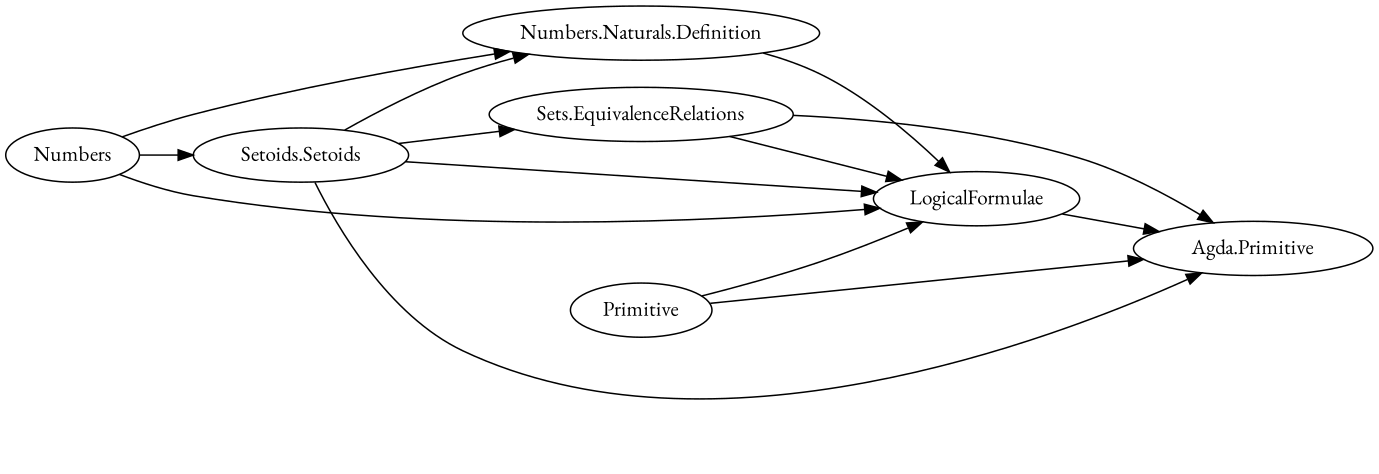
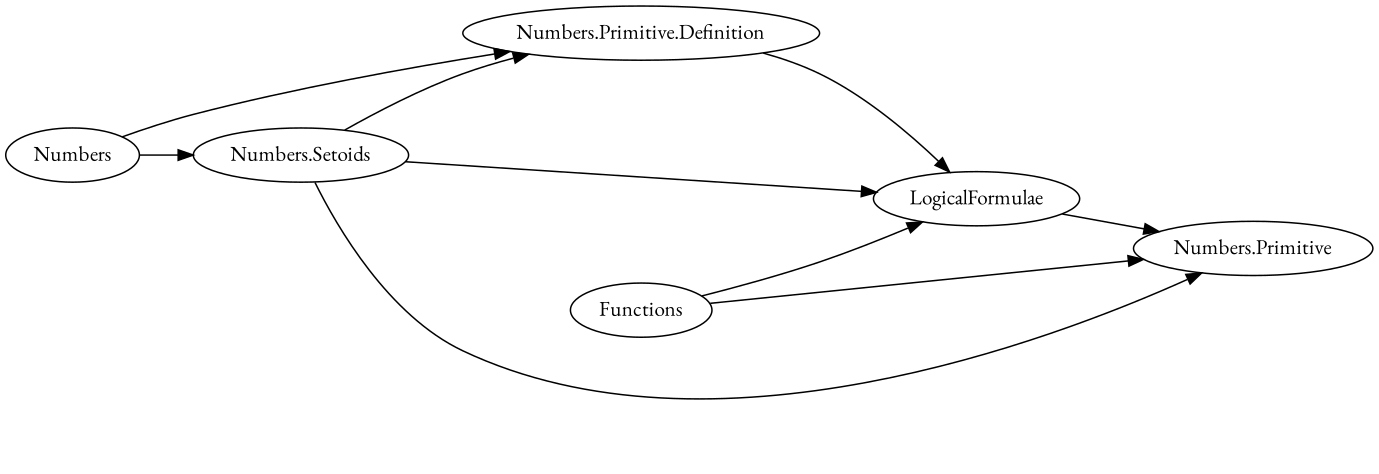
node "Numbers.Naturals.Definition": label "Numbers.Naturals.Definition" -> "Numbers.Primitive.Definition"
node "Sets.EquivalenceRelations": removed
node "Setoids.Setoids": label "Setoids.Setoids" -> "Numbers.Setoids"
edge "Numbers" -> "LogicalFormulae": removed
node "Agda.Primitive": label "Agda.Primitive" -> "Numbers.Primitive"
node "Primitive": label "Primitive" -> "Functions"
